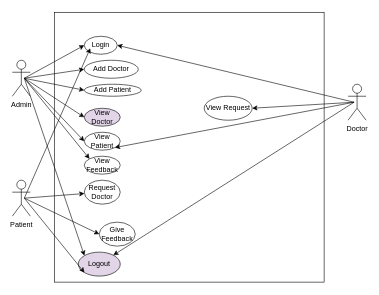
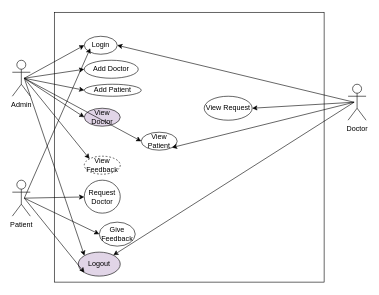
node "View Patient": moved (102, 141) -> (159, 141)
node "View Feedback": style solid -> dashed
node "Request Doctor": size 36x24 -> 36x33
